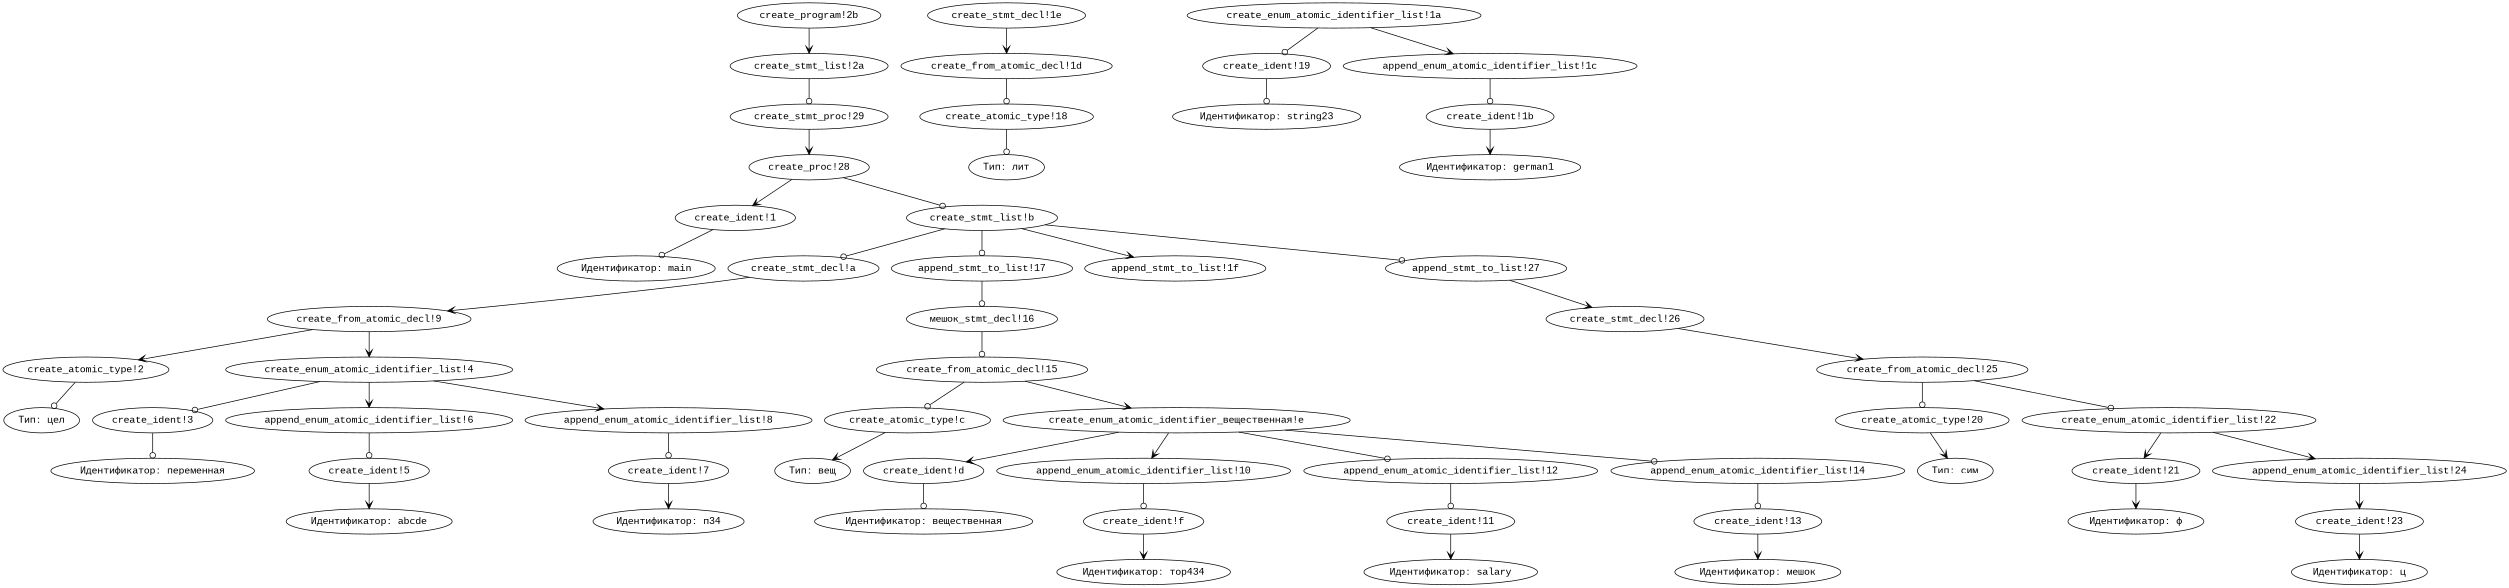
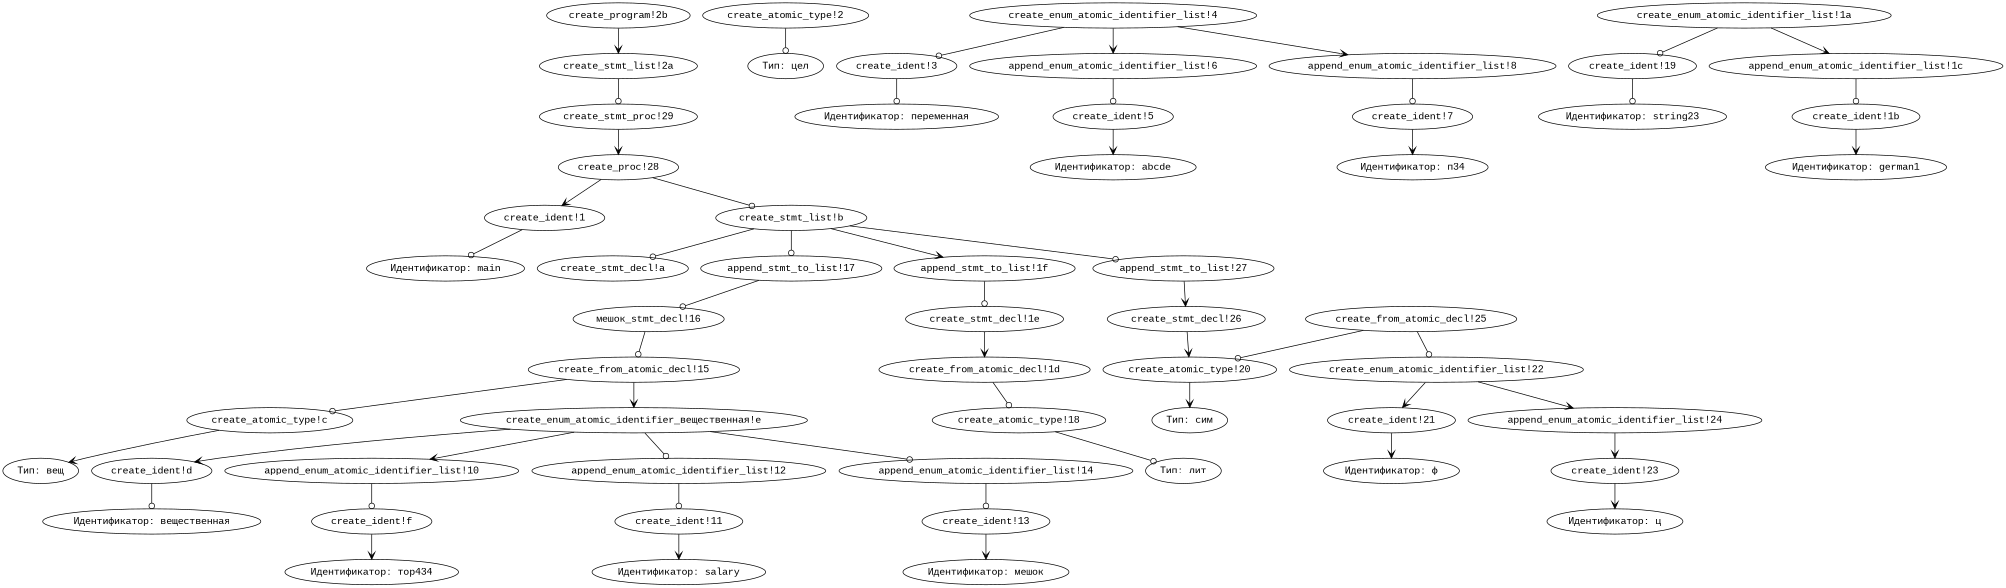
edge "append_stmt_to_list!1f" -> "create_stmt_decl!1e": added
node "create_from_atomic_decl!9": removed
edge "create_stmt_decl!26" -> "create_from_atomic_decl!25": now "create_stmt_decl!26" -> "create_atomic_type!20"
